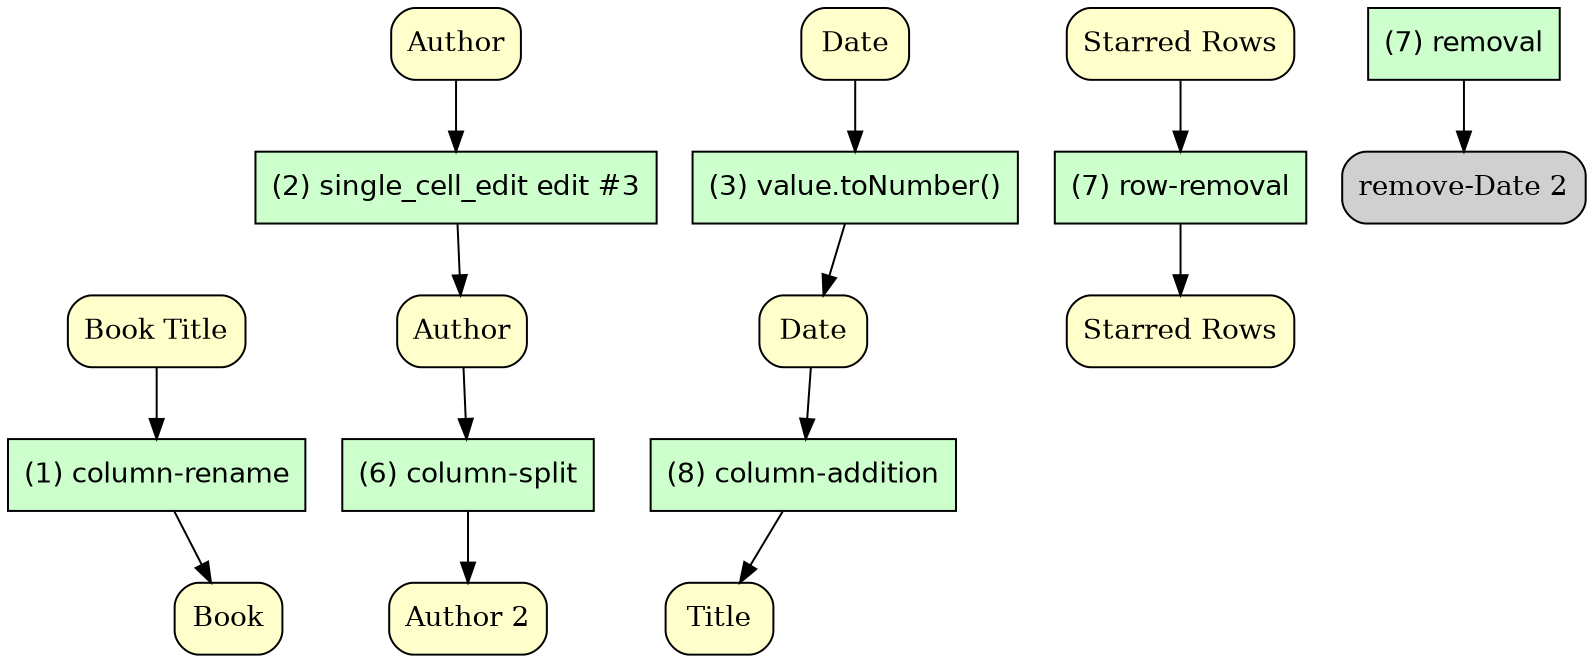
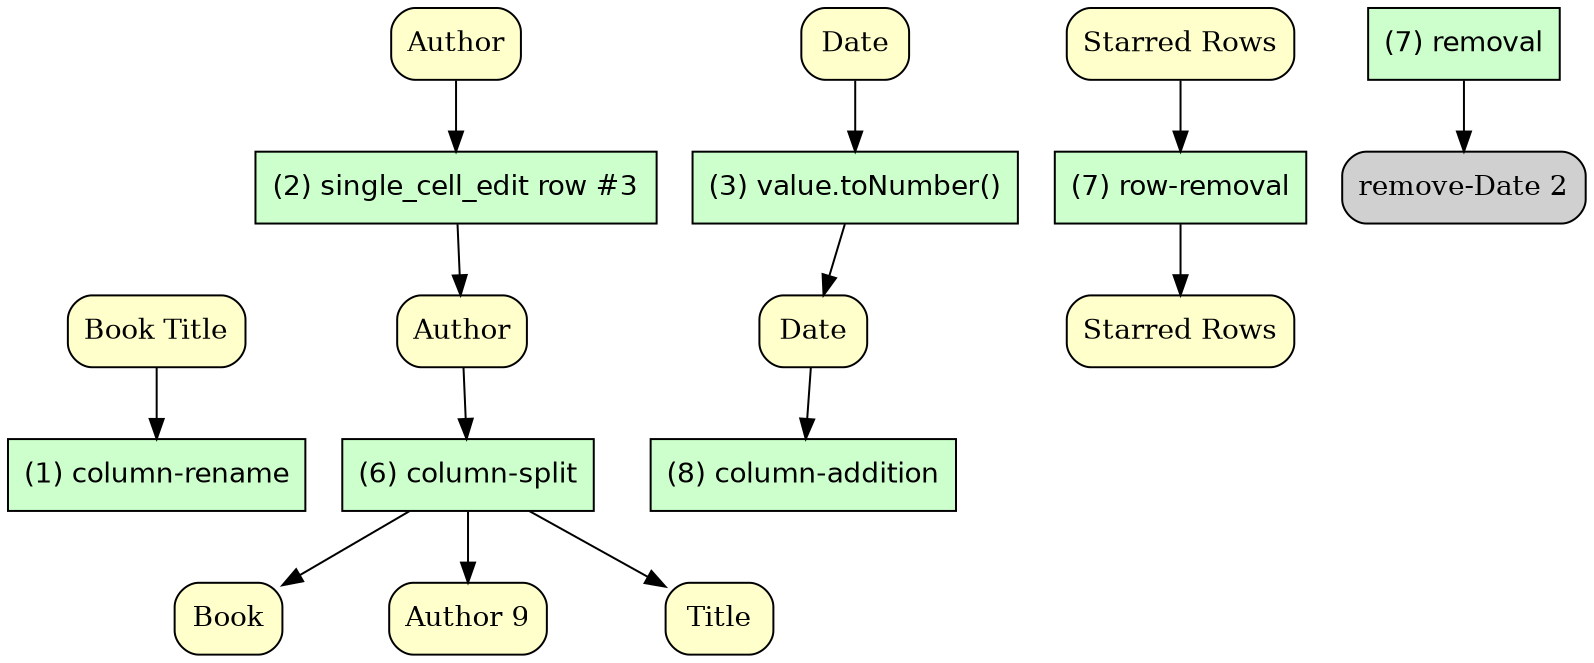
node "(2) single_cell_edit edit #3": label "(2) single_cell_edit edit #3" -> "(2) single_cell_edit row #3"
edge "(1) column-rename" -> "Book": now "(6) column-split" -> "Book"
edge "(8) column-addition" -> "Title": now "(6) column-split" -> "Title"
node "Author 2": label "Author 2" -> "Author 9"
